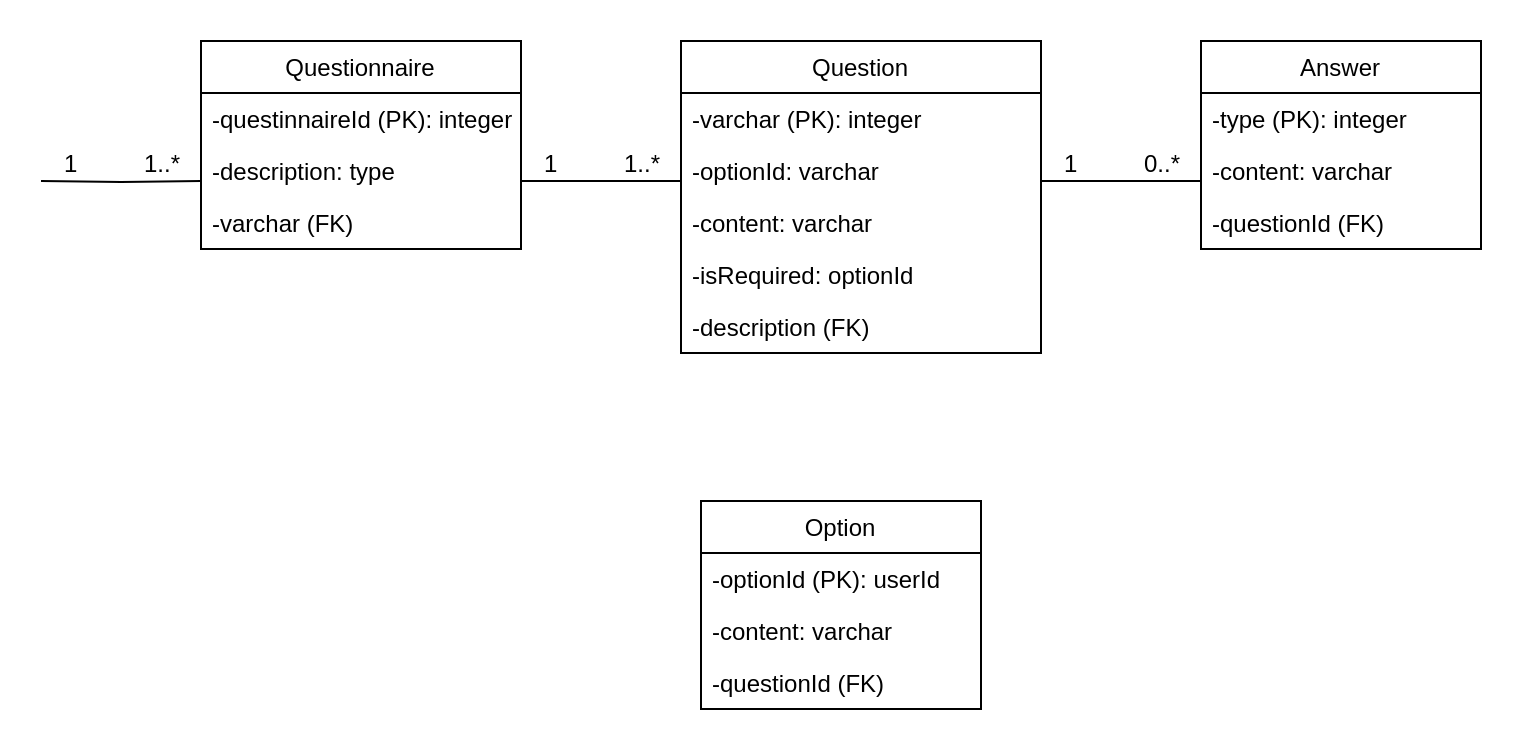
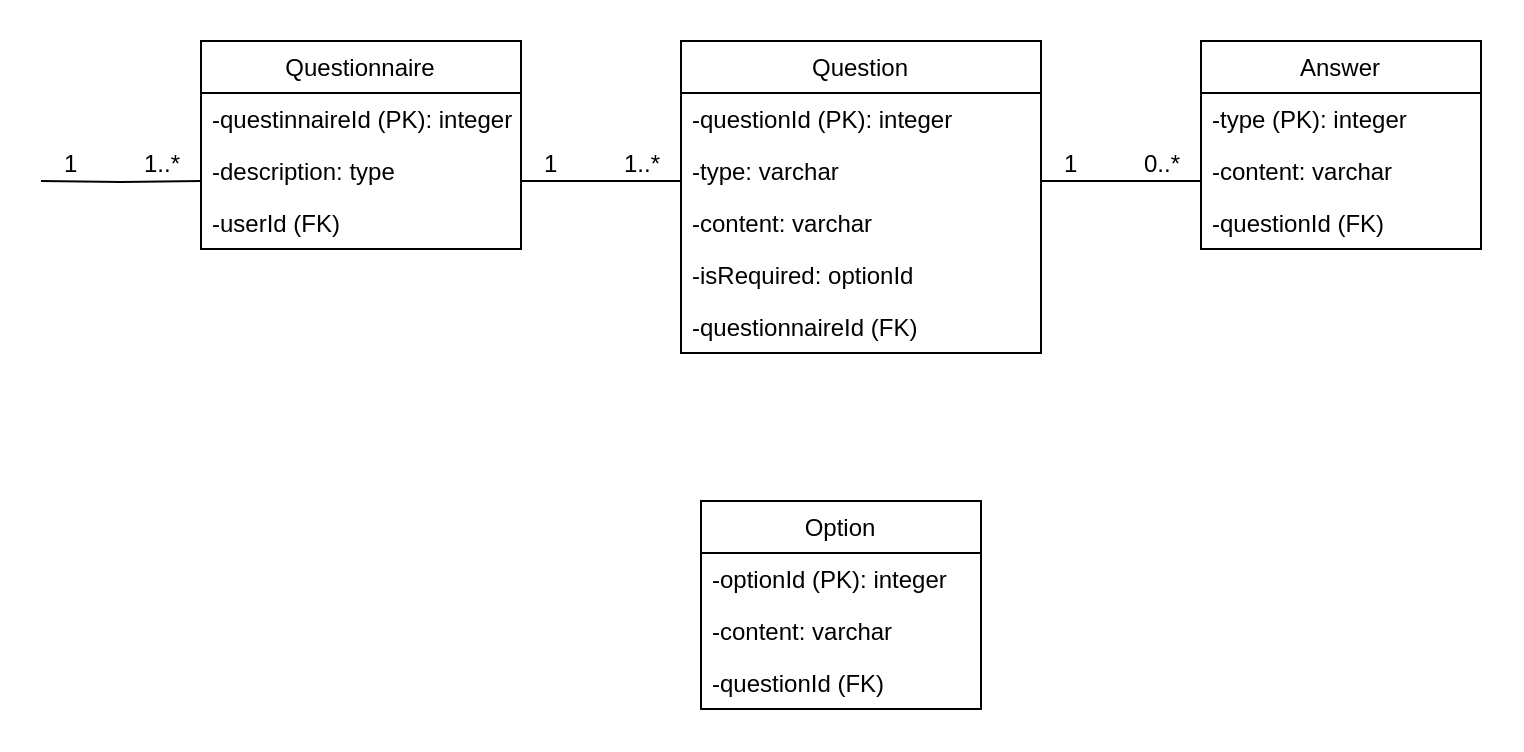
node "-varchar (PK): integer": label "-varchar (PK): integer" -> "-questionId (PK): integer"
node "-optionId: varchar": label "-optionId: varchar" -> "-type: varchar"
node "-varchar (FK)": label "-varchar (FK)" -> "-userId (FK)"
node "-description (FK)": label "-description (FK)" -> "-questionnaireId (FK)"
node "-optionId (PK): userId": label "-optionId (PK): userId" -> "-optionId (PK): integer"
